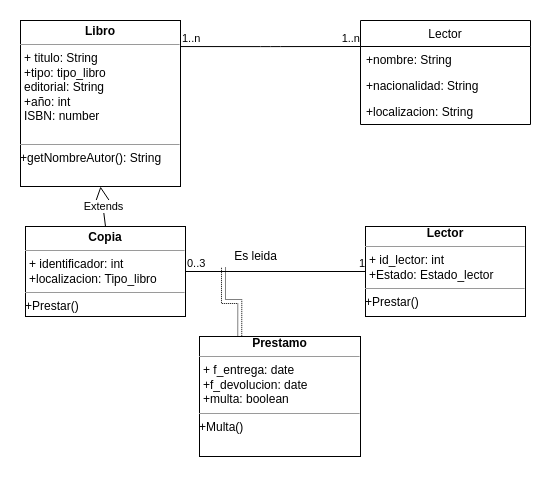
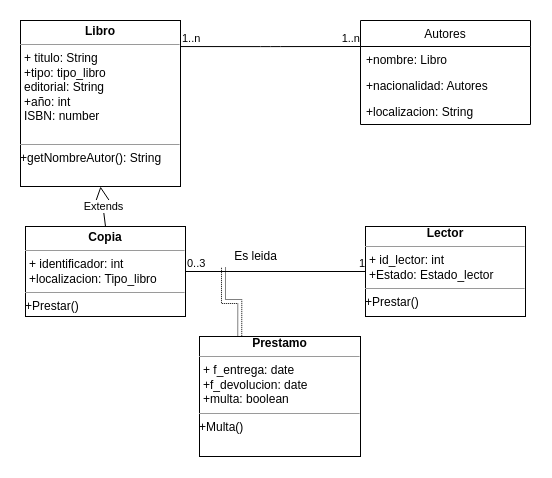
node "Lector": label "Lector" -> "Autores"
node "+nombre: String": label "+nombre: String" -> "+nombre: Libro"
node "+nacionalidad: String": label "+nacionalidad: String" -> "+nacionalidad: Autores"
